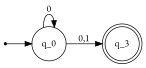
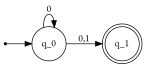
node "q_3": label "q_3" -> "q_1"
